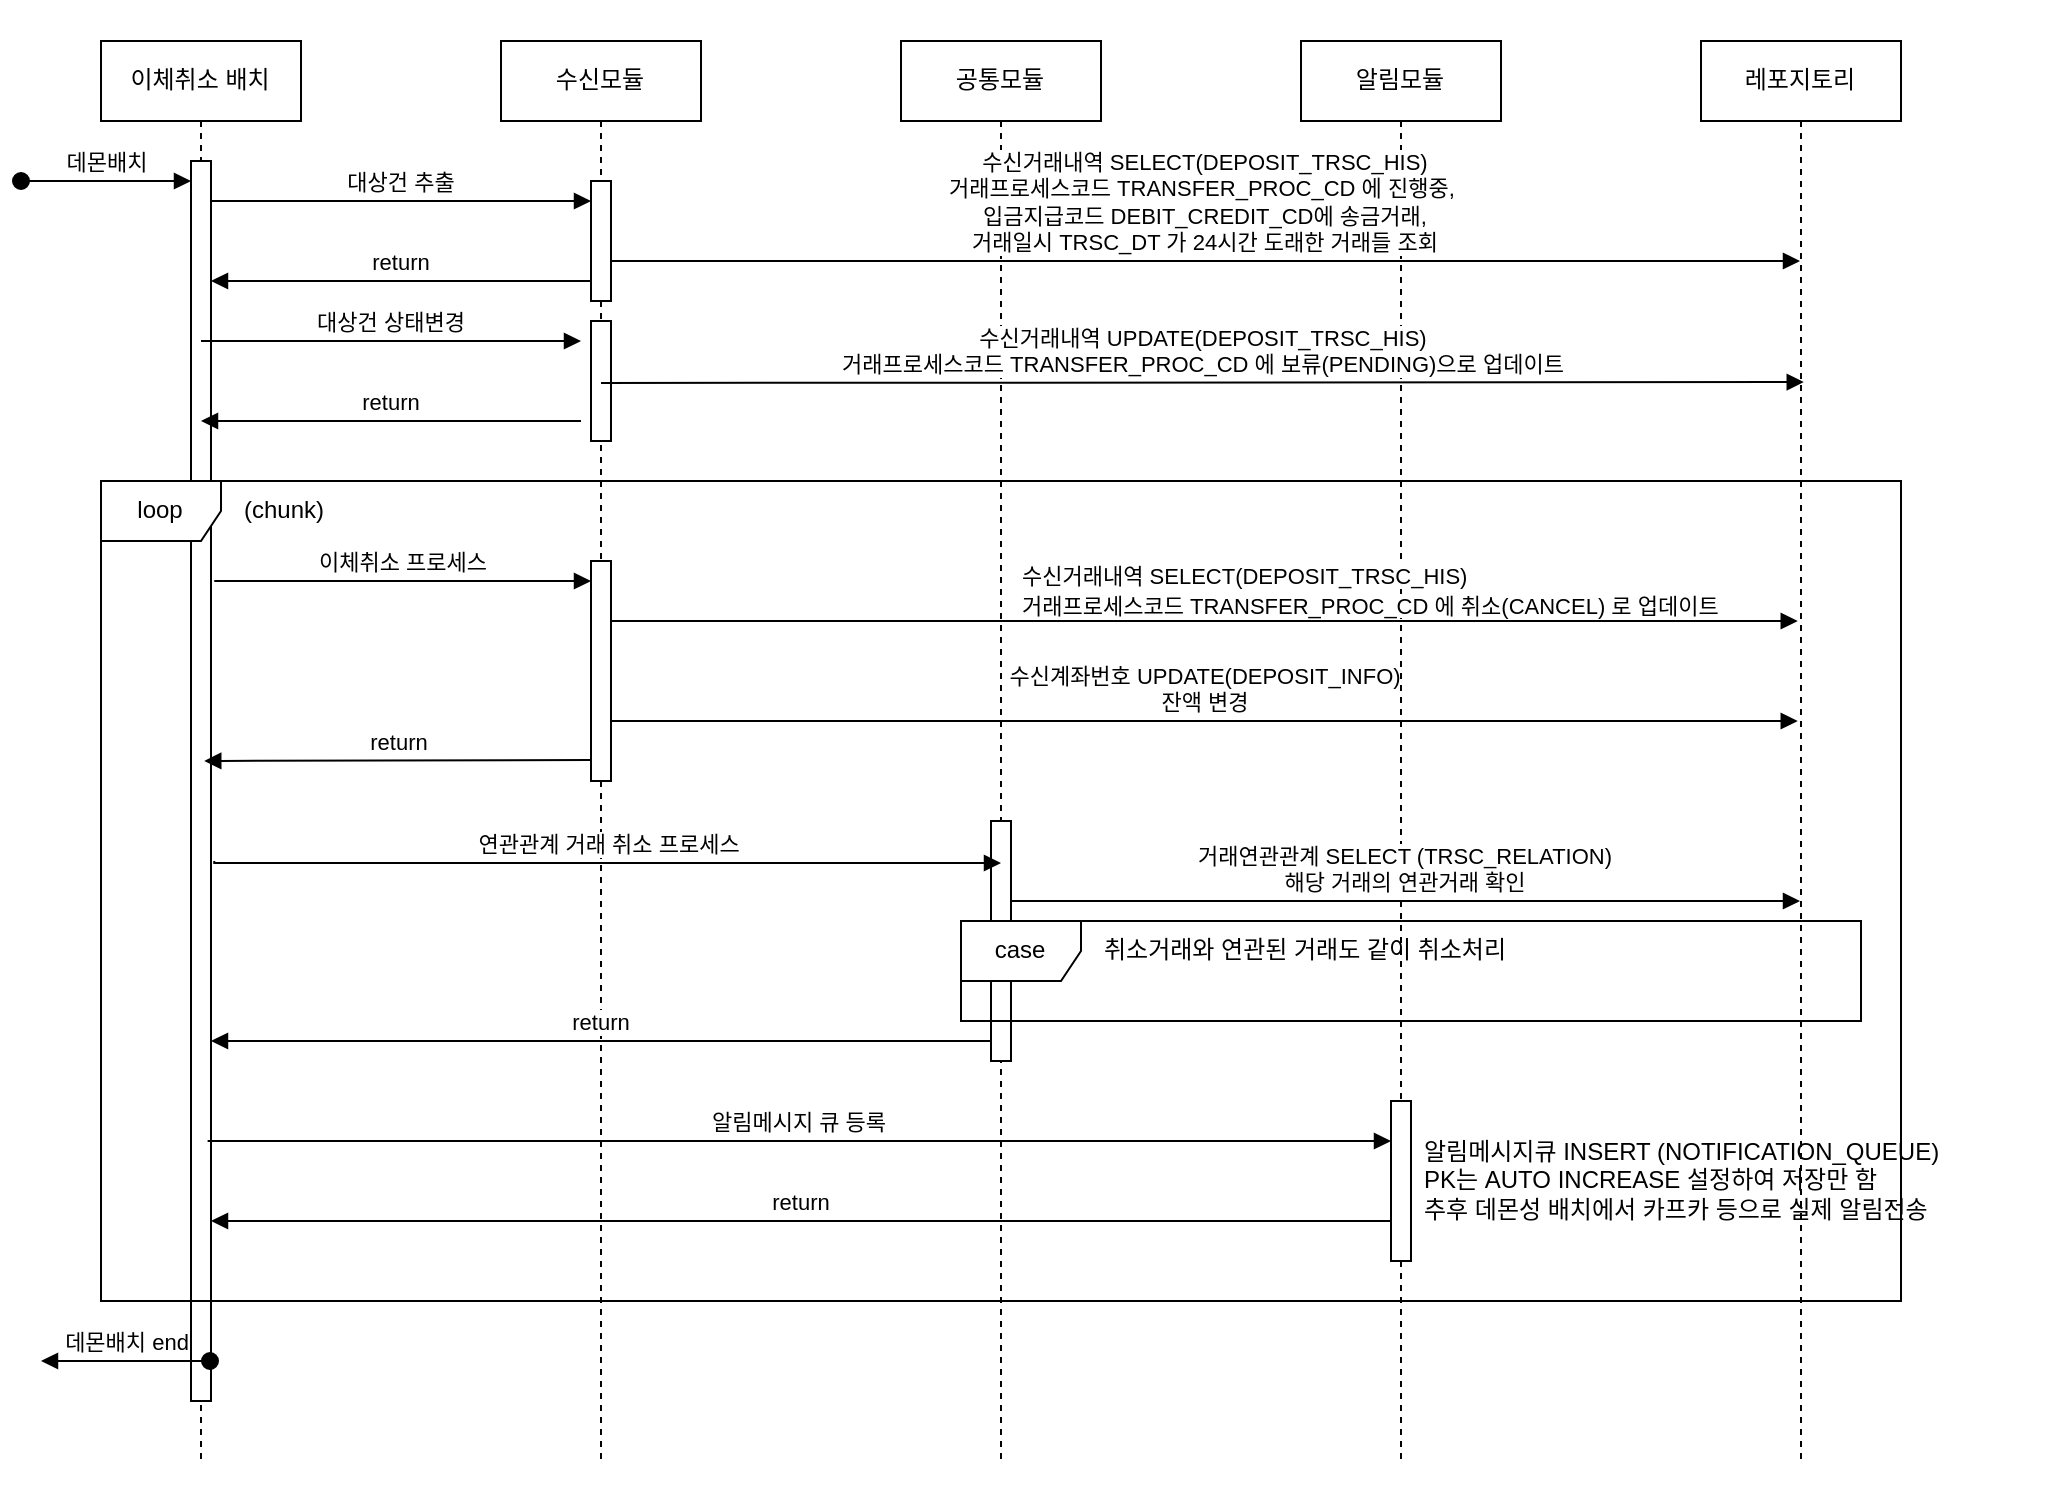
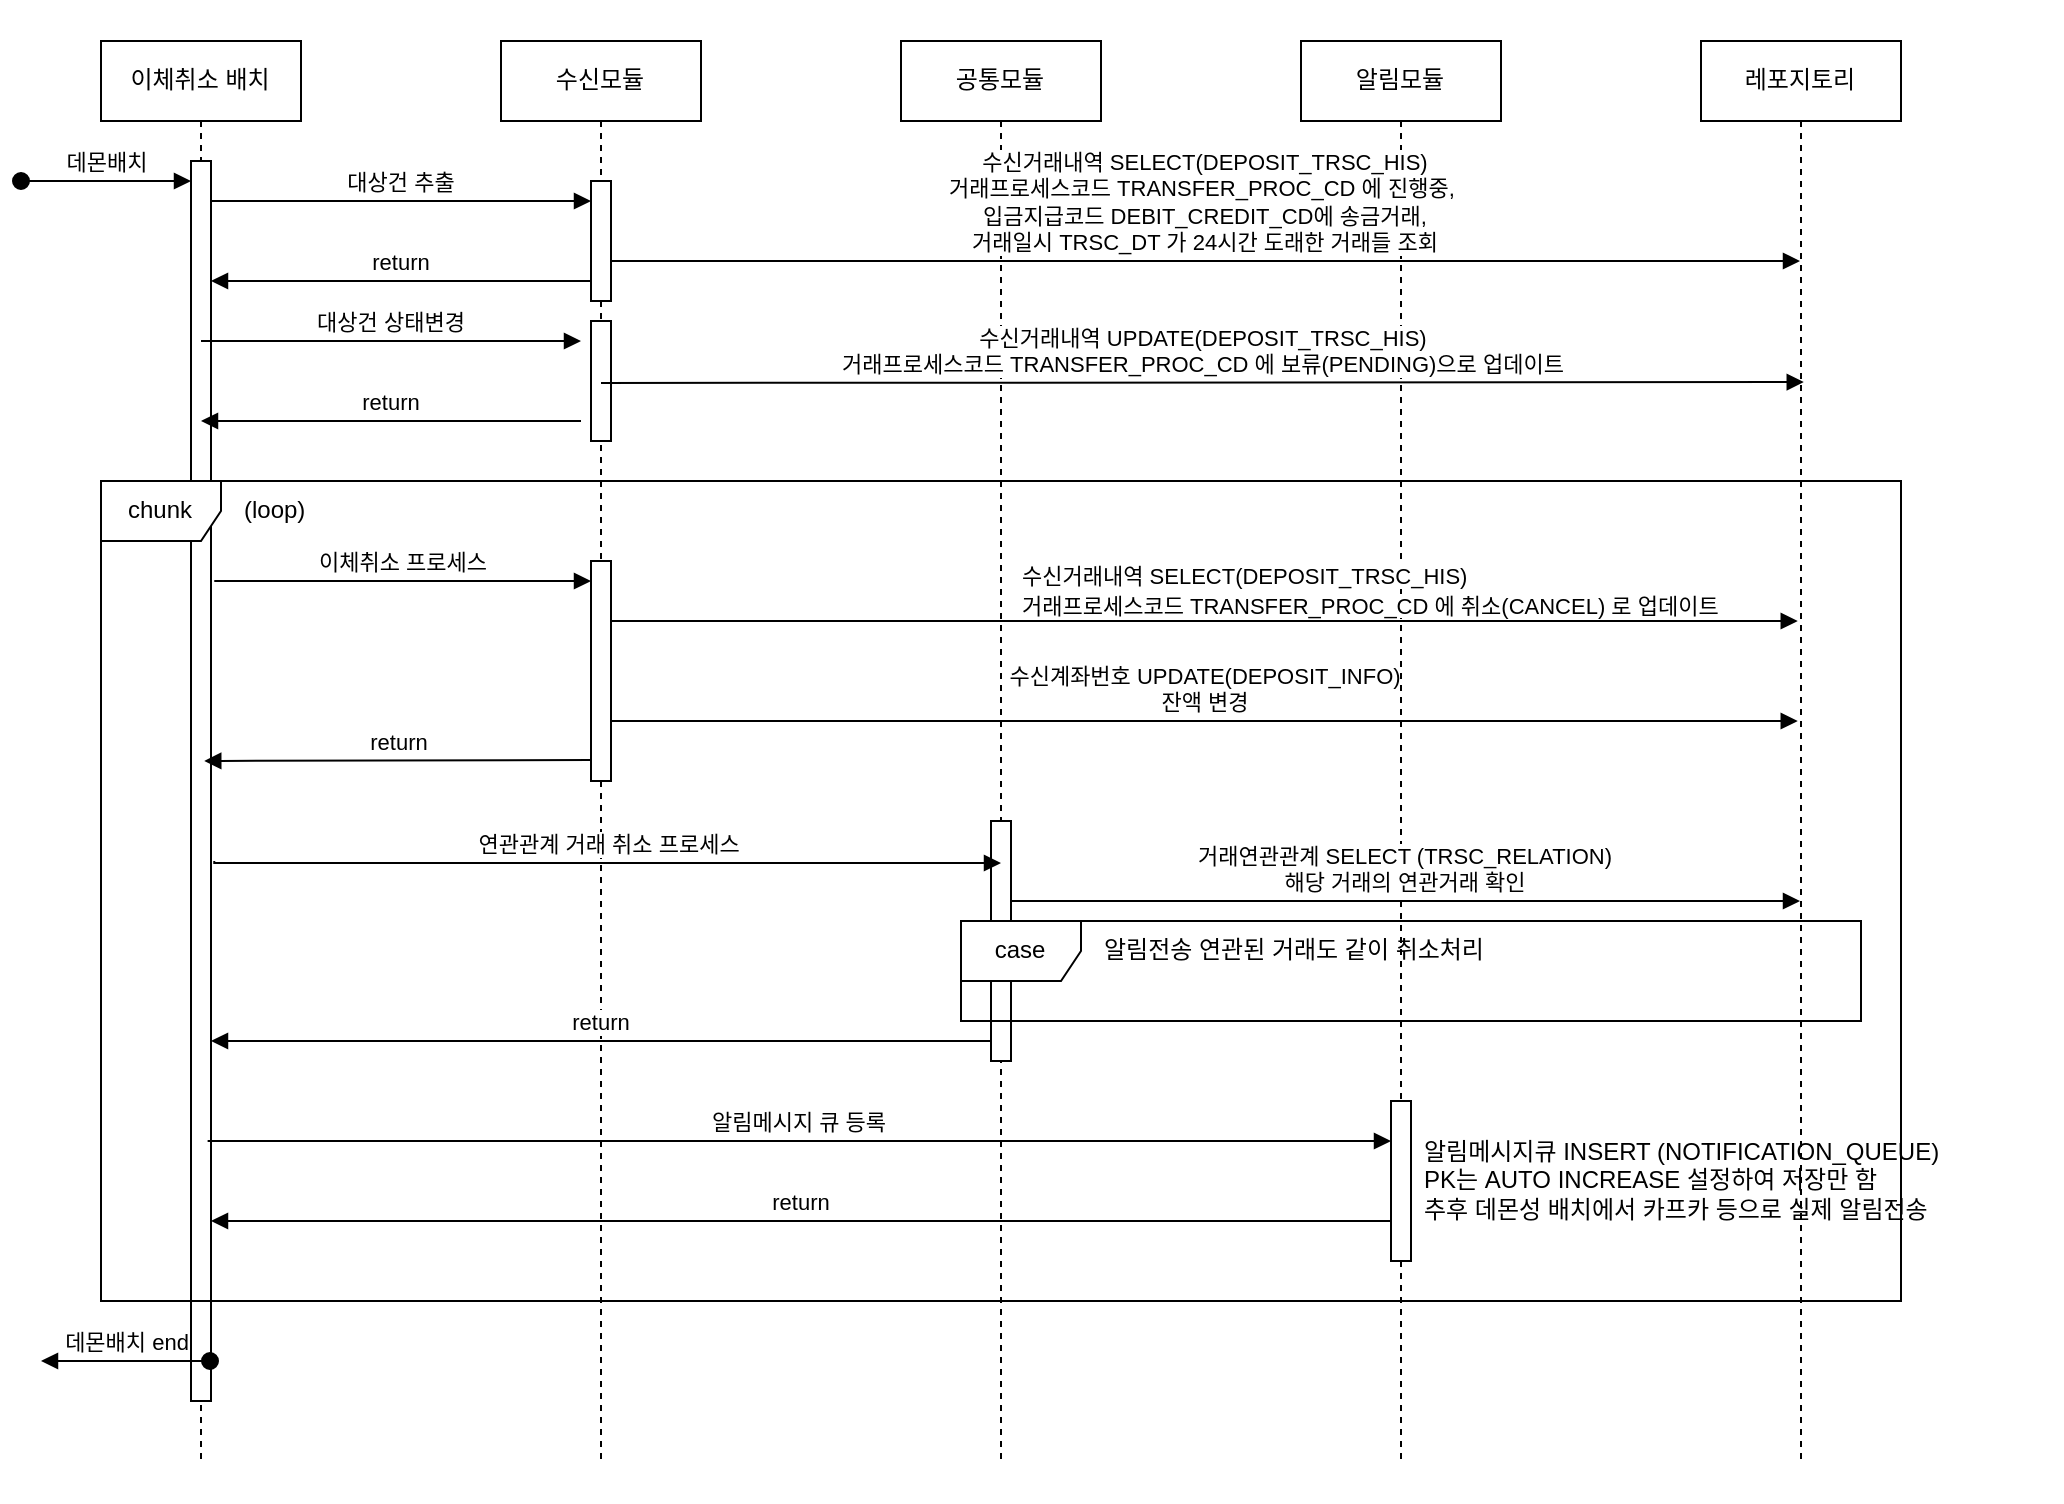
node "loop": label "loop" -> "chunk"
node "(chunk)": label "(chunk)" -> "(loop)"
node "취소거래와 연관된 거래도 같이 취소처리": label "취소거래와 연관된 거래도 같이 취소처리" -> "알림전송 연관된 거래도 같이 취소처리"
